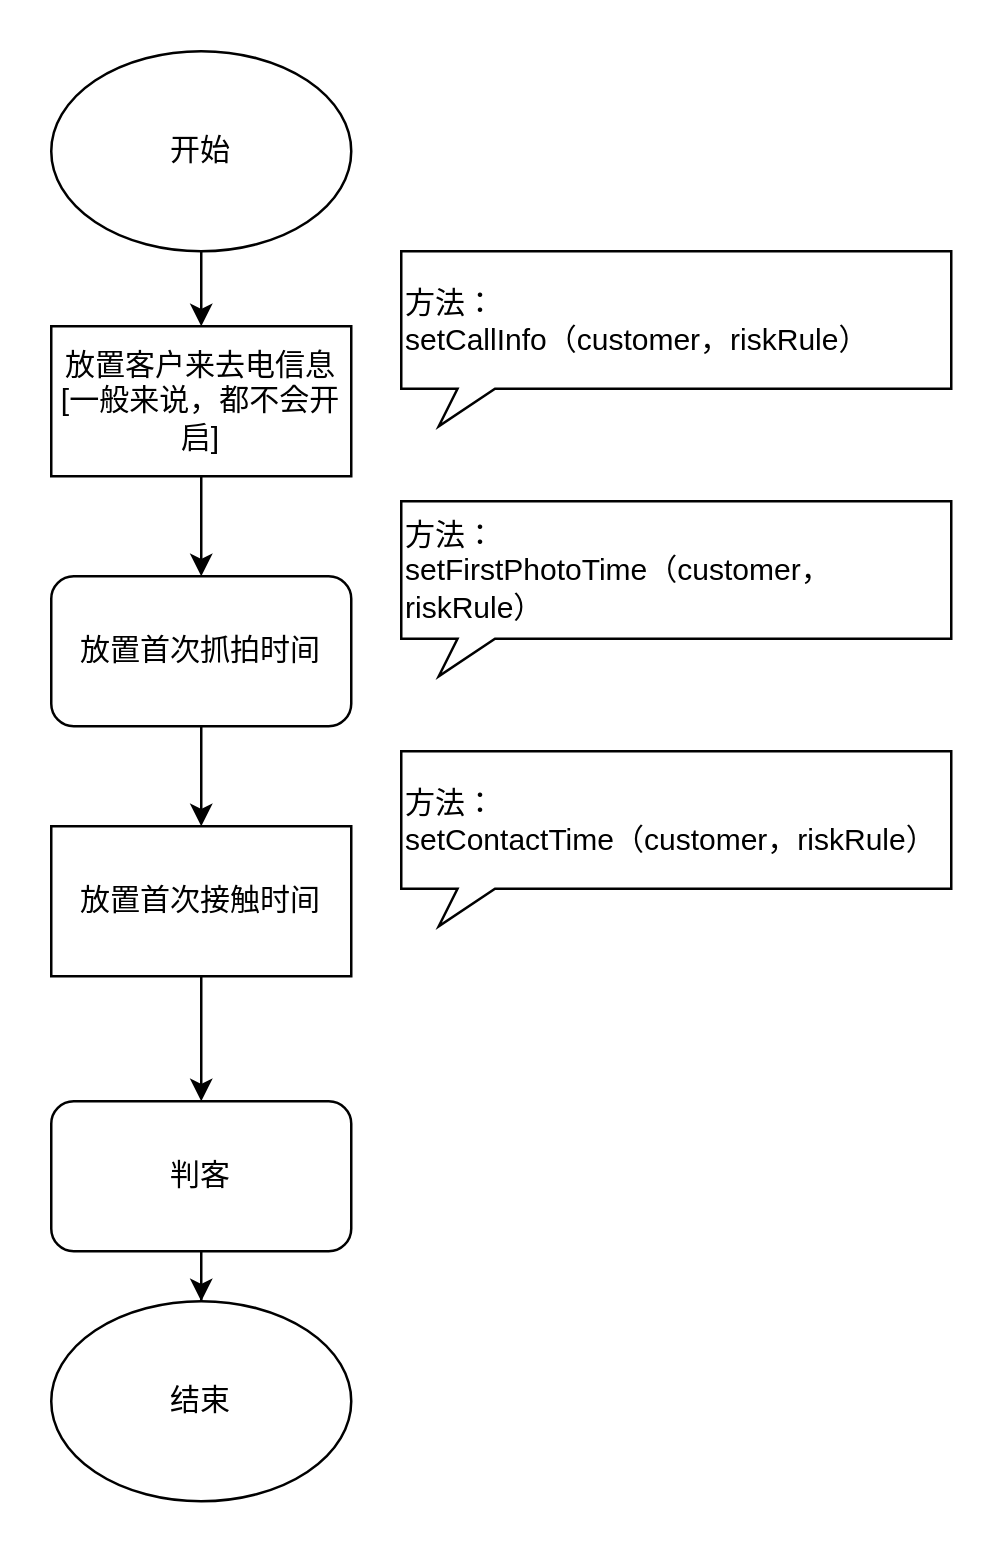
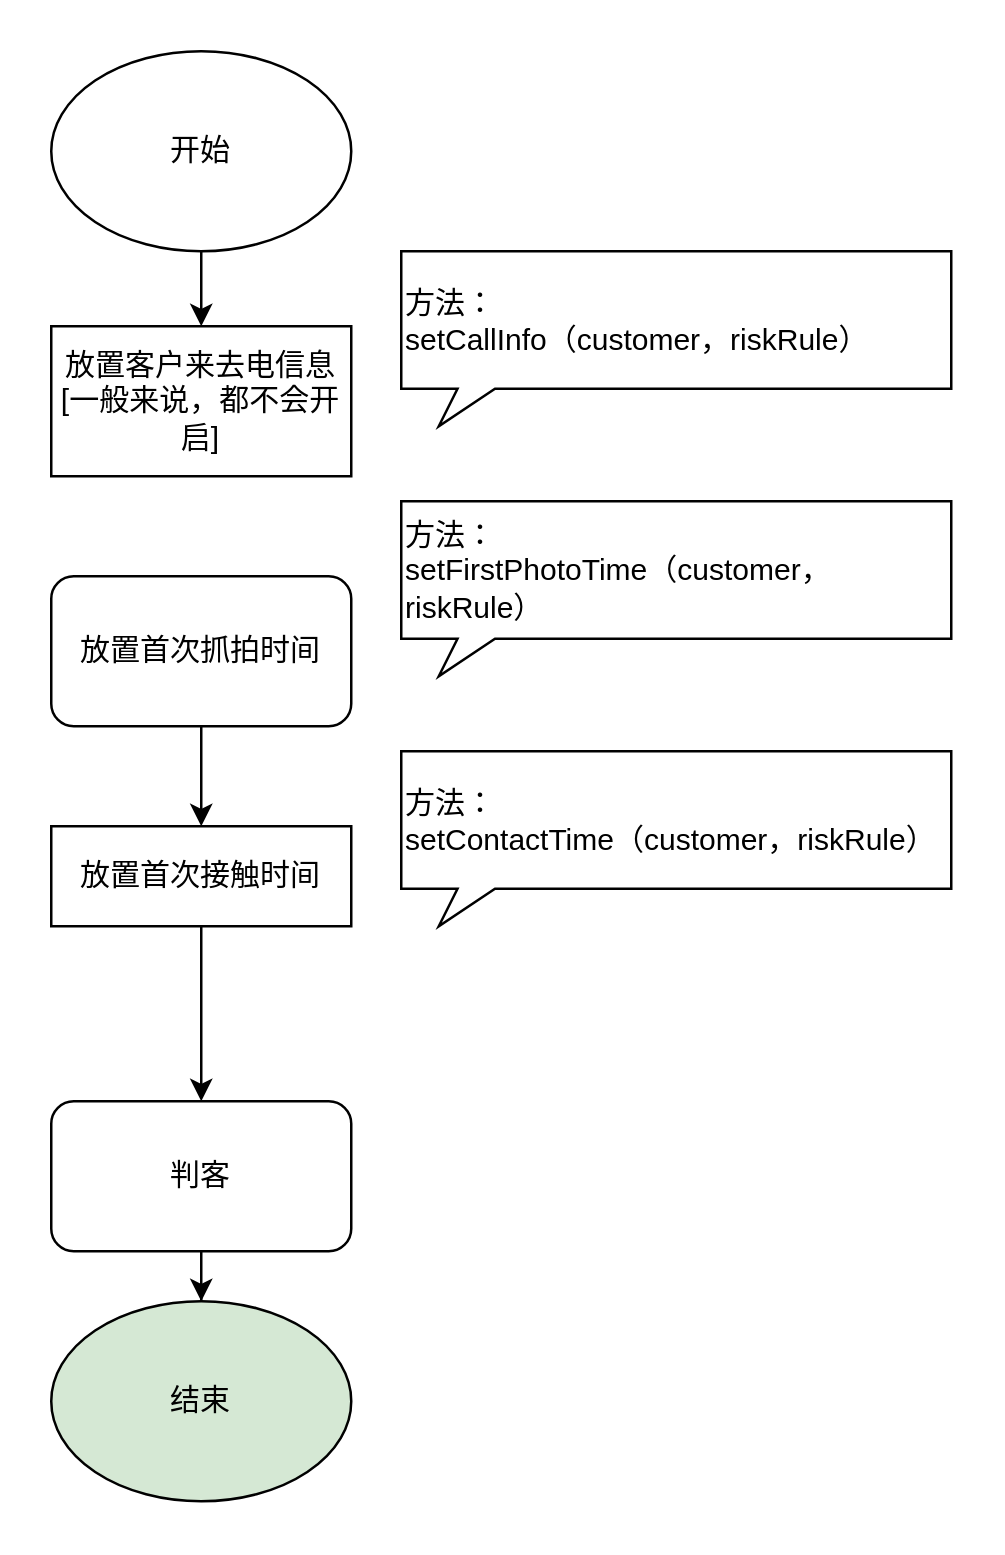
edge "放置客户来去电信息[一般来说，都不会开启]" -> "放置首次抓拍时间": removed
node "放置首次接触时间": size 300x150 -> 300x100
node "结束": fillcolor #ffffff -> #d5e8d4
